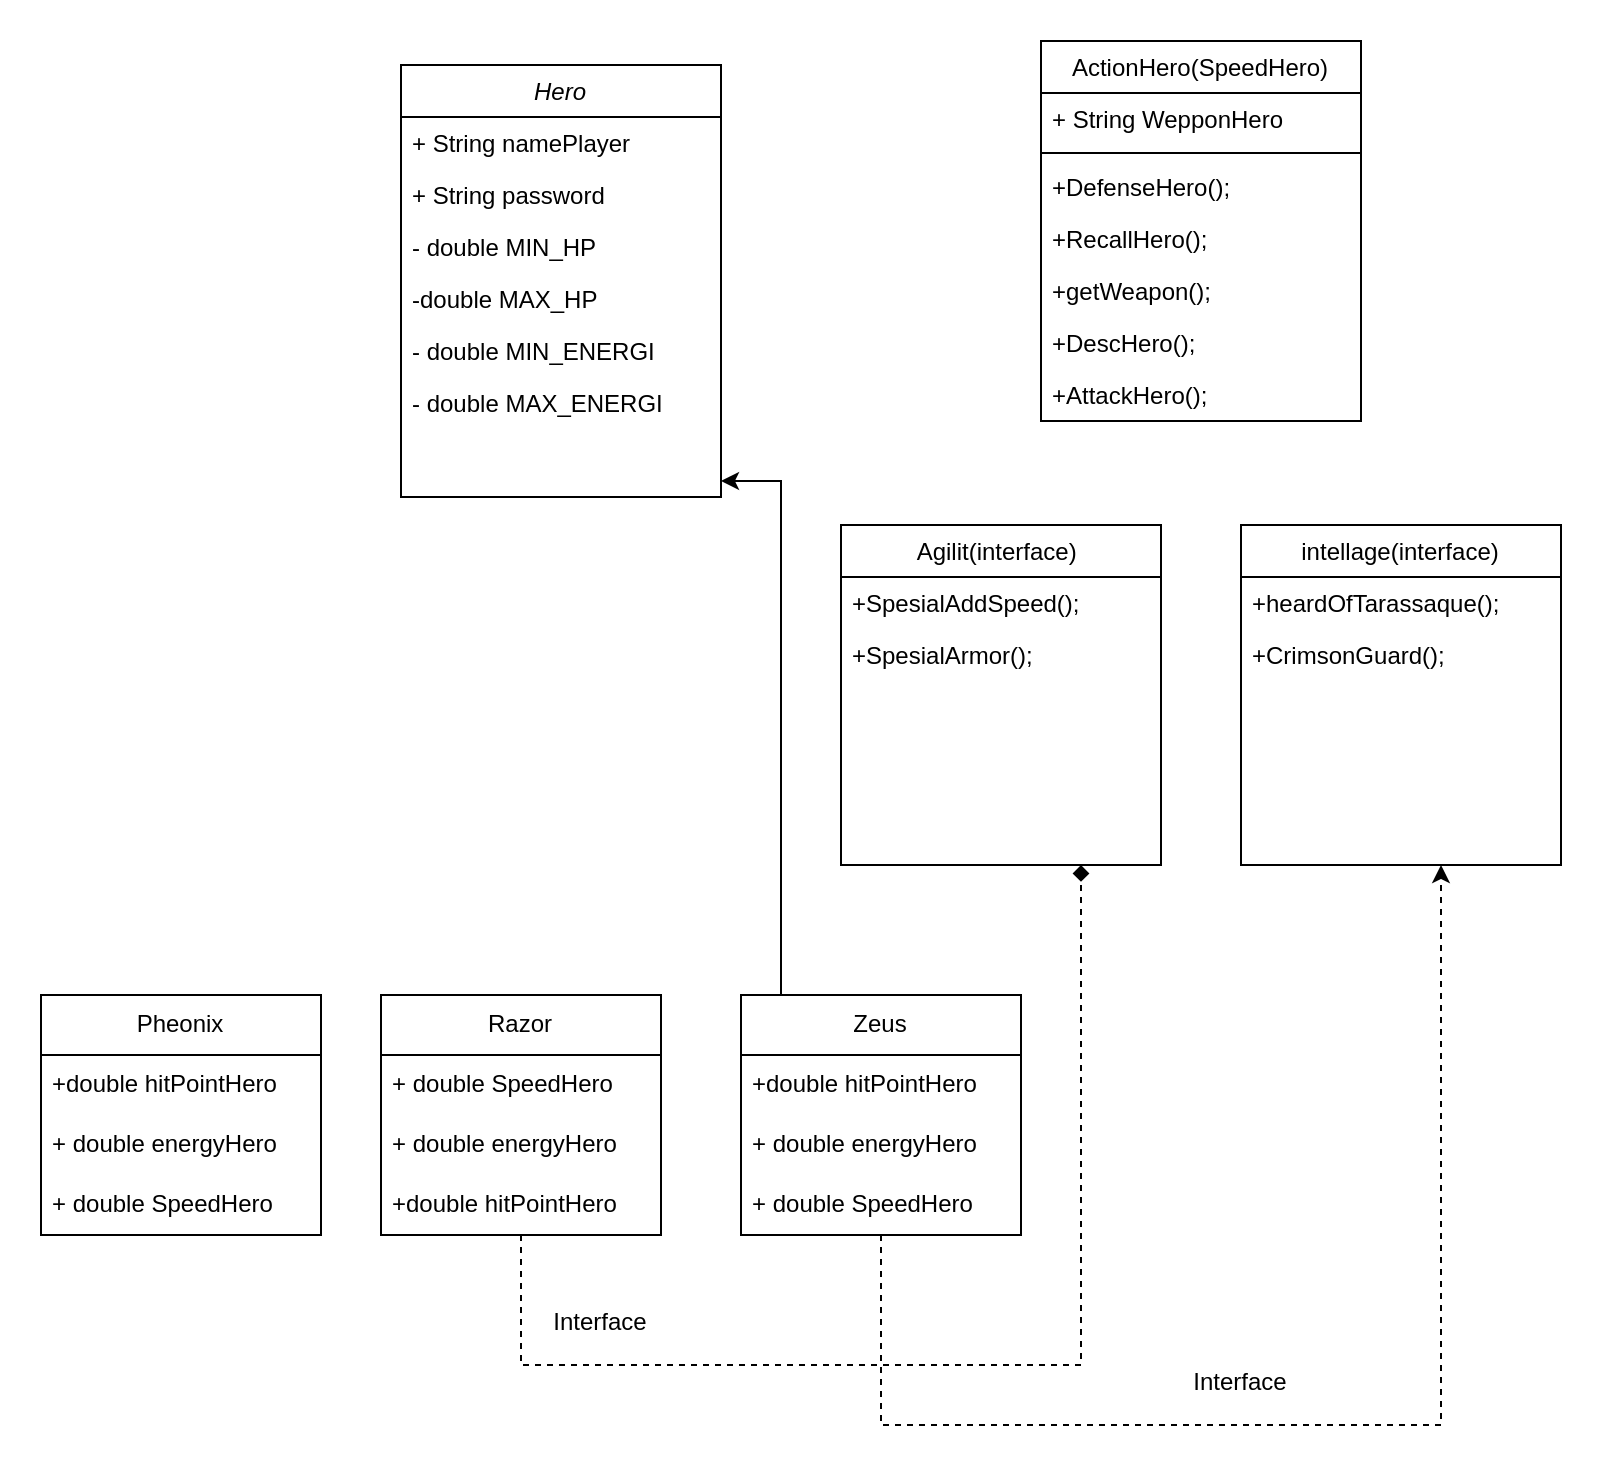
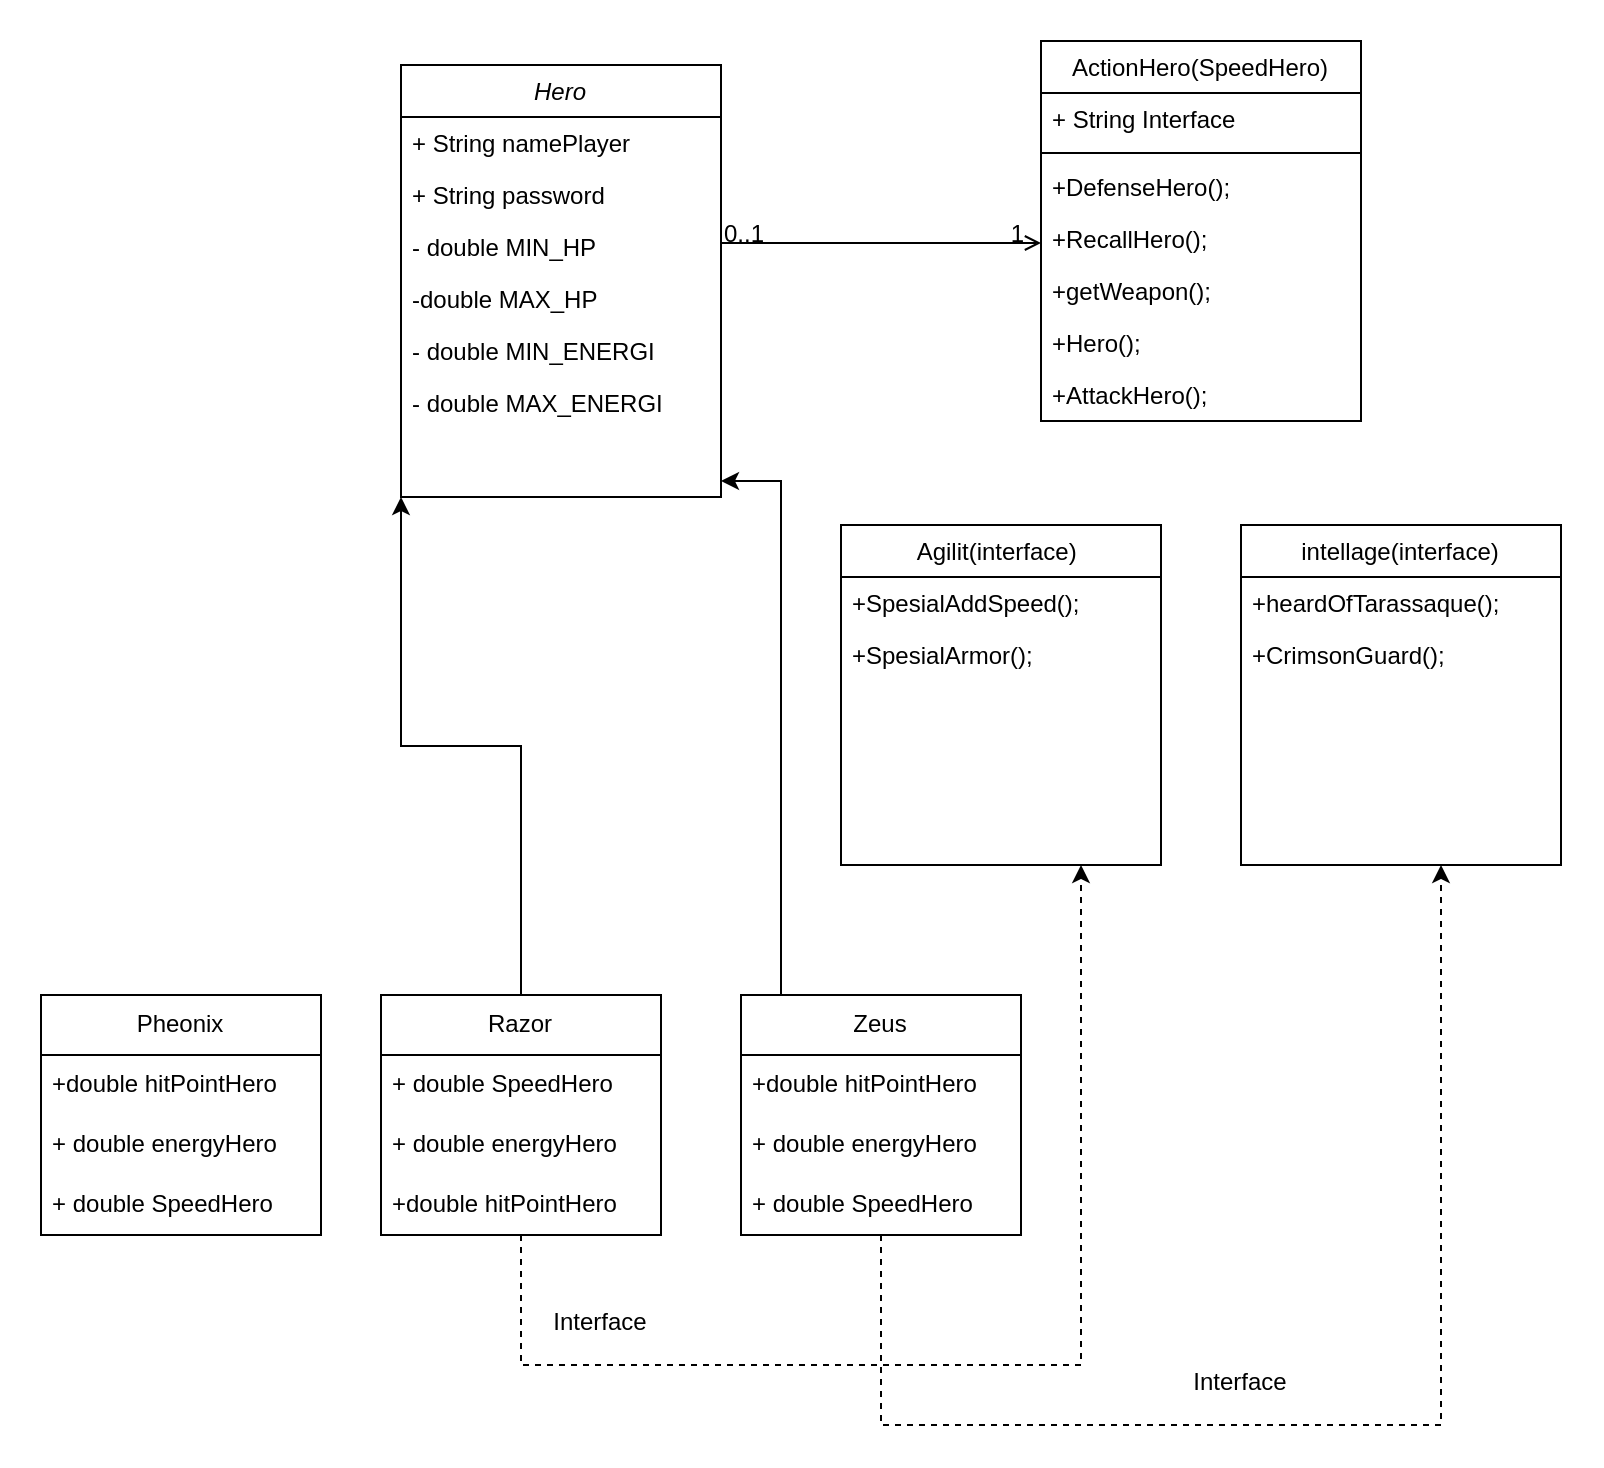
node "+ String WepponHero": label "+ String WepponHero" -> "+ String Interface"
edge "Hero" -> "ActionHero(SpeedHero)": added, labels "0..1", "1"
node "+DescHero();": label "+DescHero();" -> "+Hero();"
edge "Razor" -> "Hero": added
edge "Razor" -> "Agilit(interface)": arrowhead diamond -> classic
